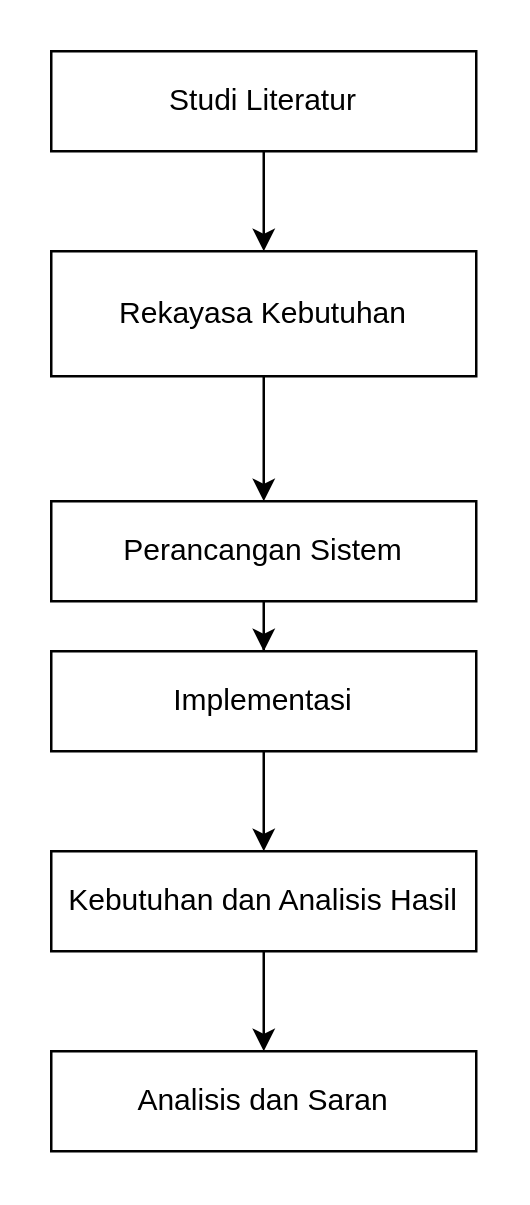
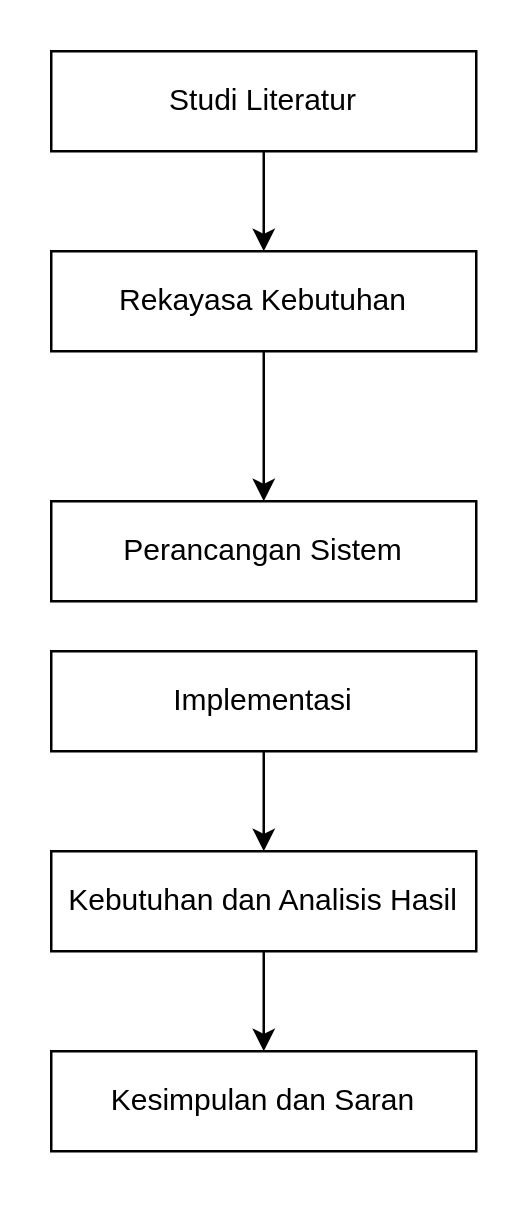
node "Rekayasa Kebutuhan": size 425x125 -> 425x100
edge "Perancangan Sistem" -> "Implementasi": removed
node "Analisis dan Saran": label "Analisis dan Saran" -> "Kesimpulan dan Saran"
